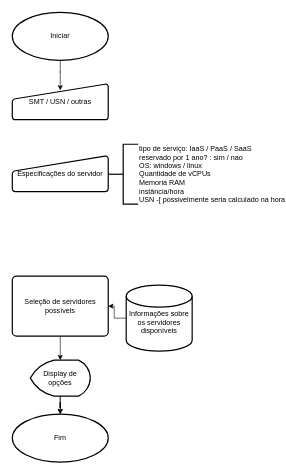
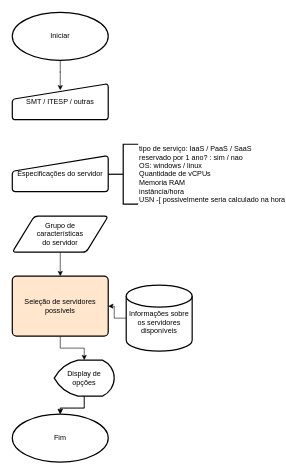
node "SMT / USN / outras": label "SMT / USN / outras" -> "SMT / ITESP / outras"
node "Grupo de características do servidor": added
edge "Grupo de características do servidor" -> "Seleção de servidores possívels": added
node "Seleção de servidores possívels": fillcolor #ffffff -> #ffe6cc
node "Display de opções": moved (60, 378) -> (84, 378)
